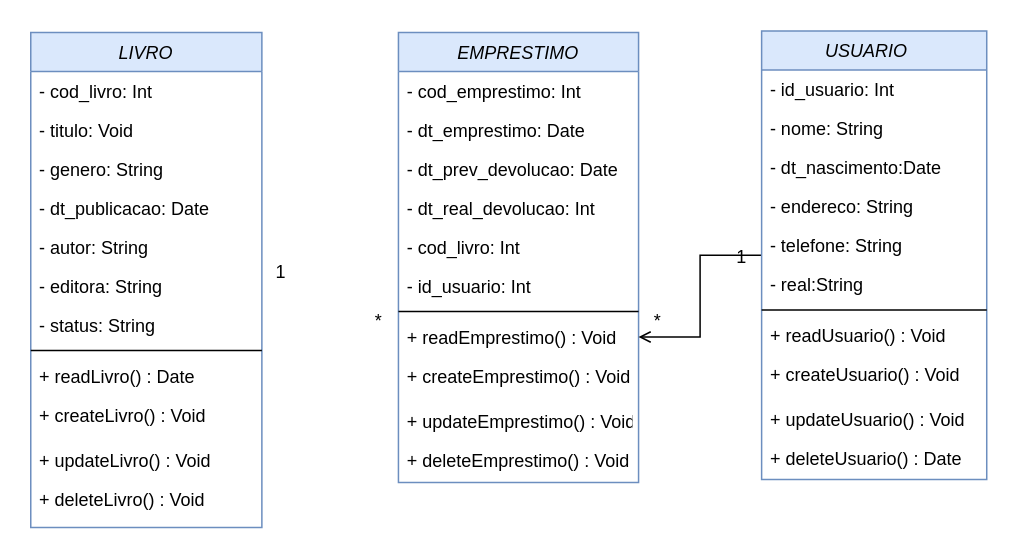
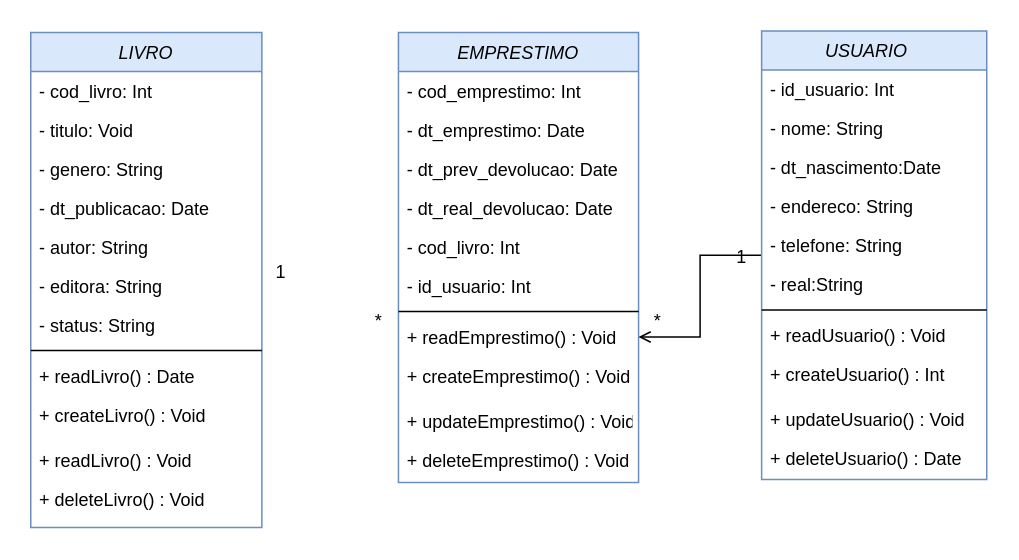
node "- dt_real_devolucao: Int": label "- dt_real_devolucao: Int" -> "- dt_real_devolucao: Date"
node "+ createUsuario() : Void": label "+ createUsuario() : Void" -> "+ createUsuario() : Int"
node "+ updateLivro() : Void": label "+ updateLivro() : Void" -> "+ readLivro() : Void"
